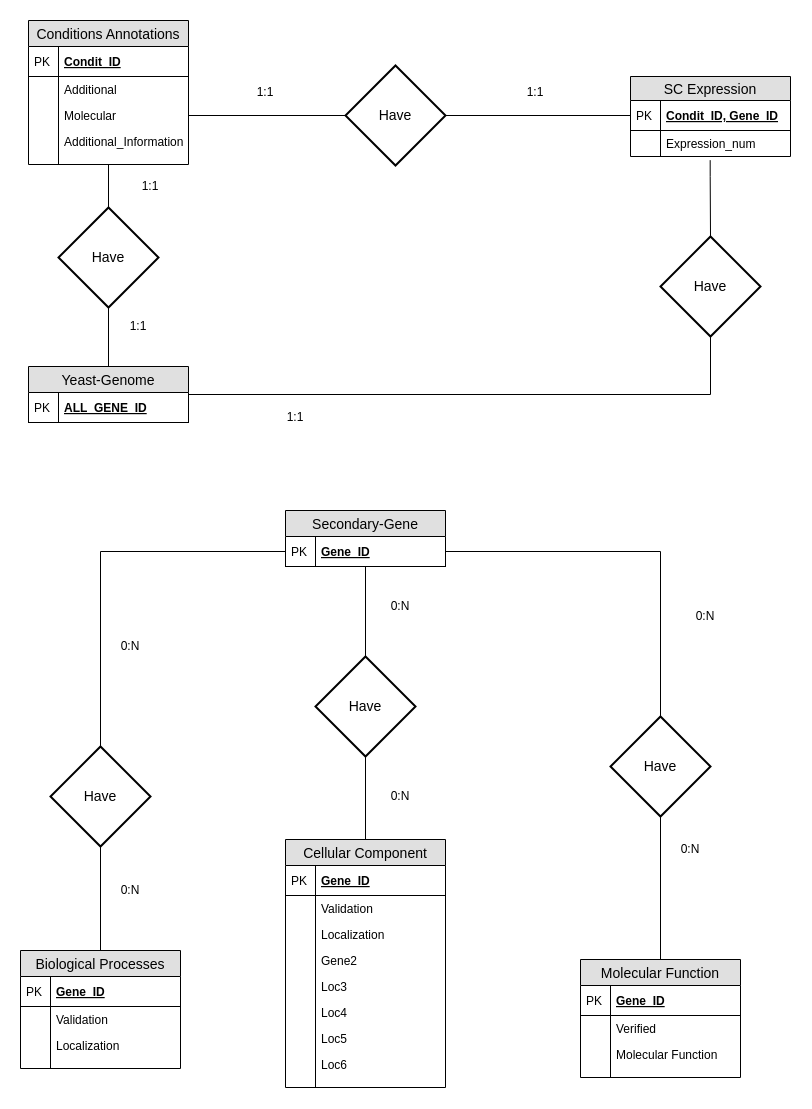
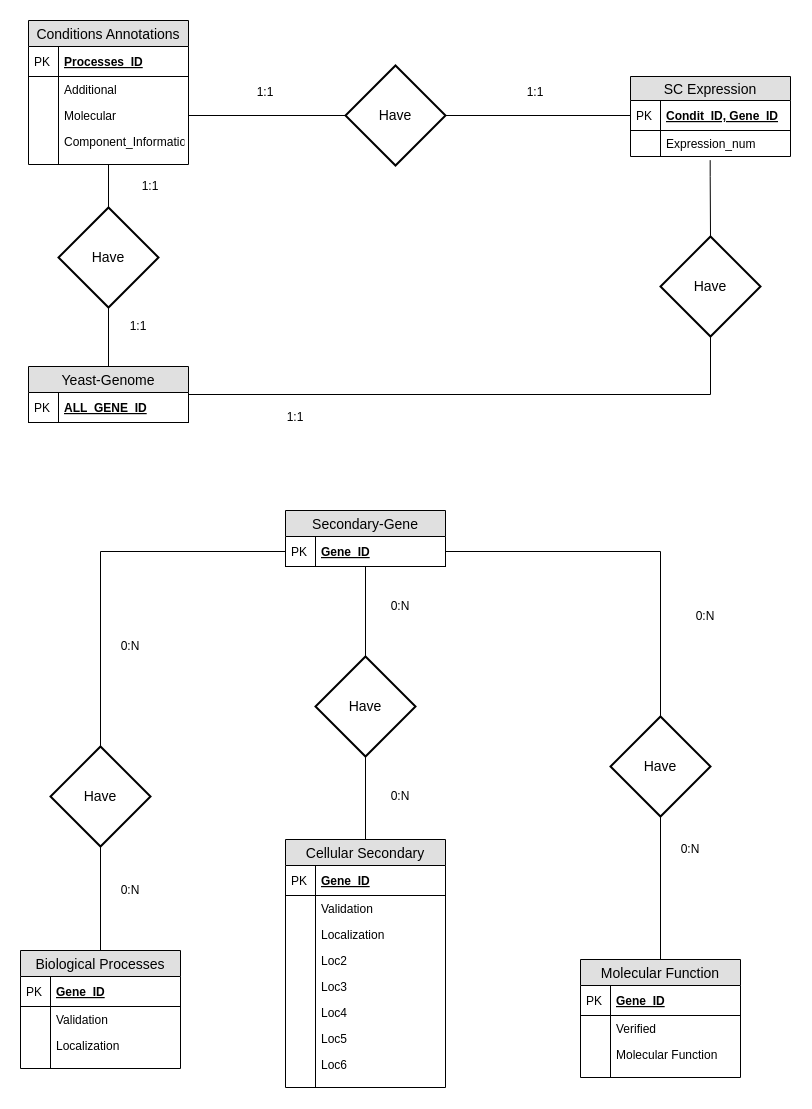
node "Condit_ID": label "Condit_ID" -> "Processes_ID"
node "Additional_Information": label "Additional_Information" -> "Component_Information"
node "Cellular Component": label "Cellular Component" -> "Cellular Secondary"
node "Gene2": label "Gene2" -> "Loc2"
